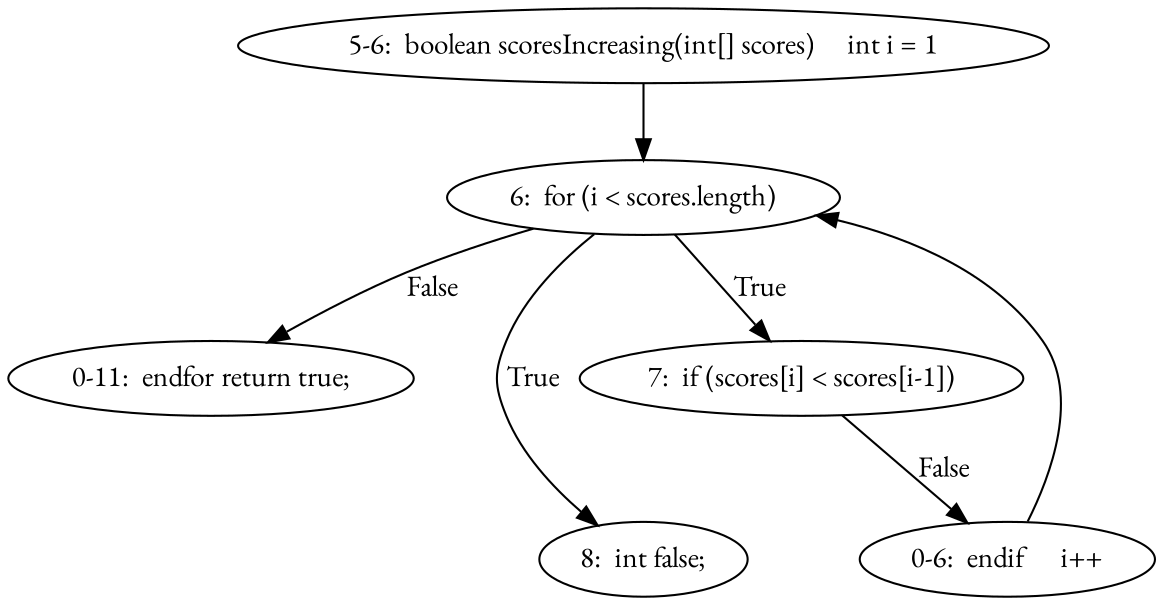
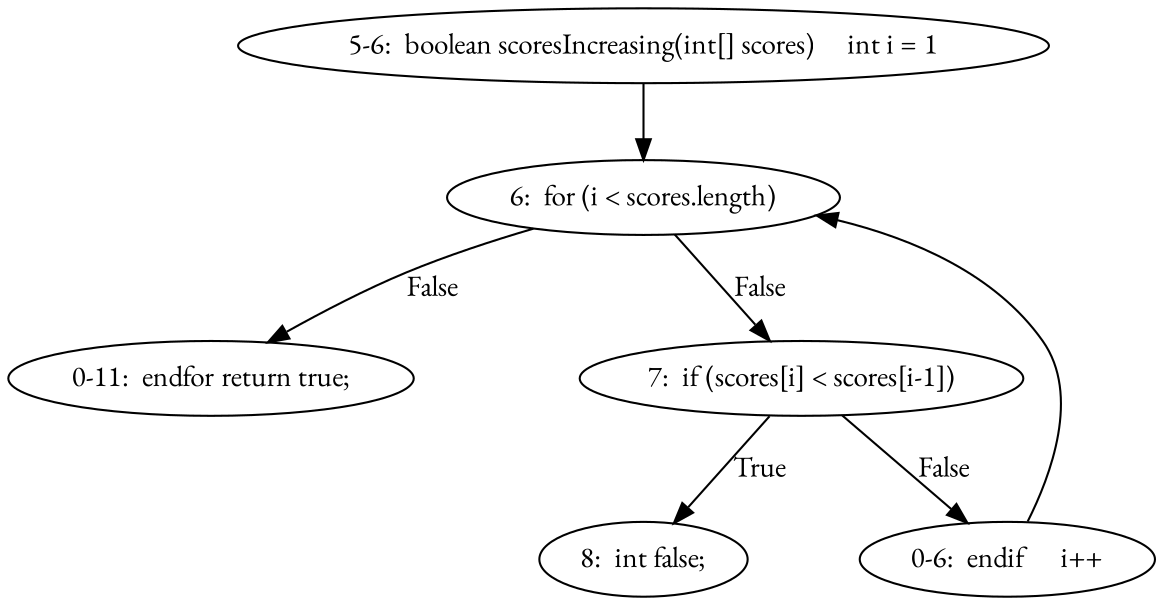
edge "6:  for (i < scores.length)" -> "7:  if (scores[i] < scores[i-1])": label "True" -> "False"
edge "6:  for (i < scores.length)" -> "8:  int false;": now "7:  if (scores[i] < scores[i-1])" -> "8:  int false;"
